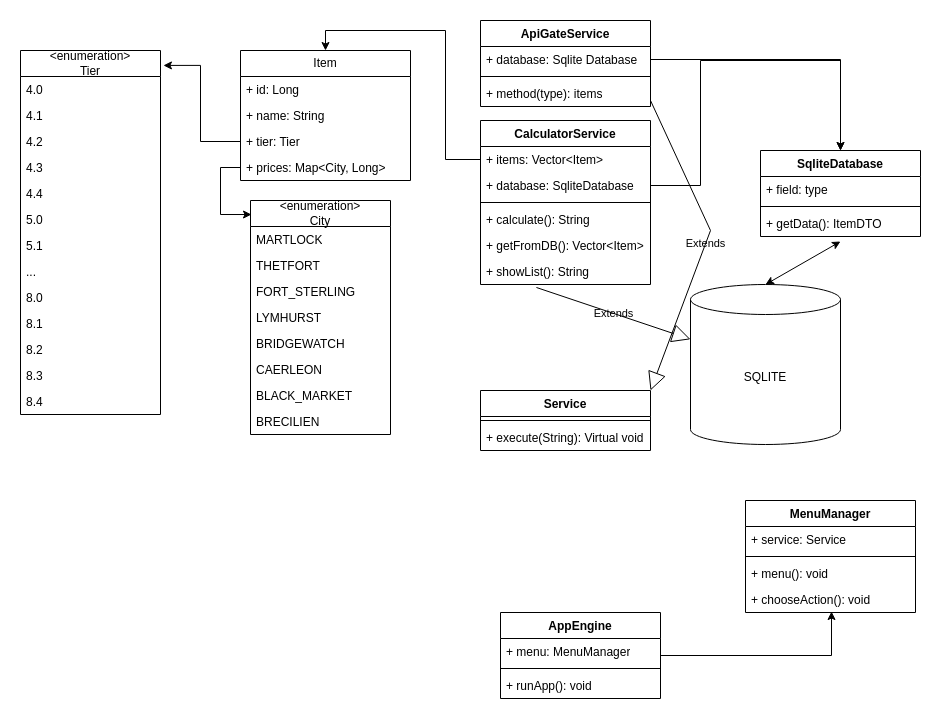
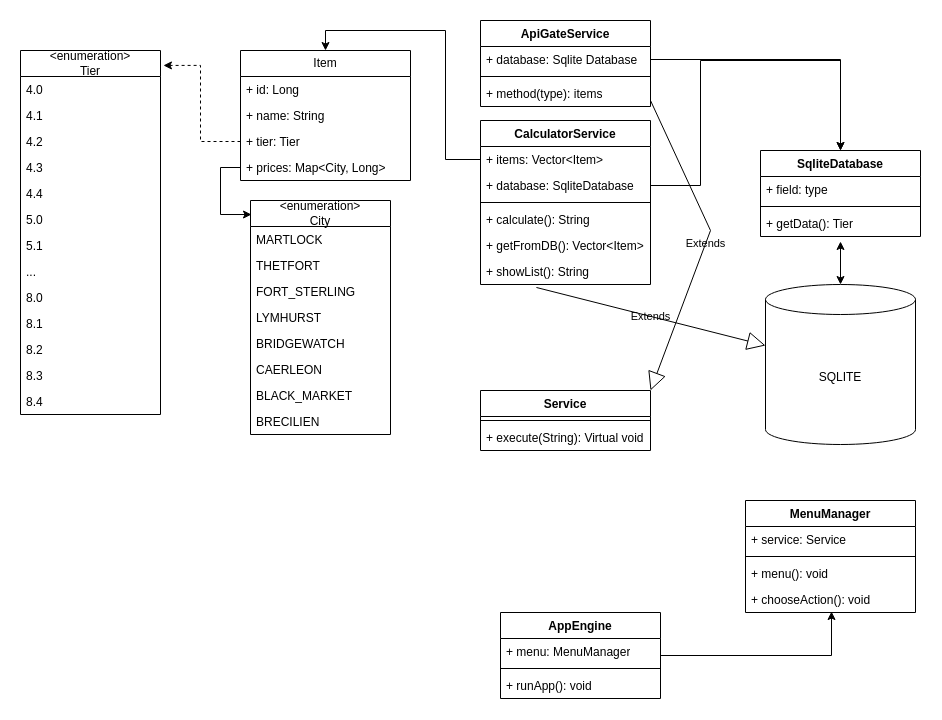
edge "+ tier: Tier" -> "<enumeration> Tier": style solid -> dashed
node "+ getData(): ItemDTO": label "+ getData(): ItemDTO" -> "+ getData(): Tier"
node "SQLITE": moved (766, 365) -> (841, 365)
